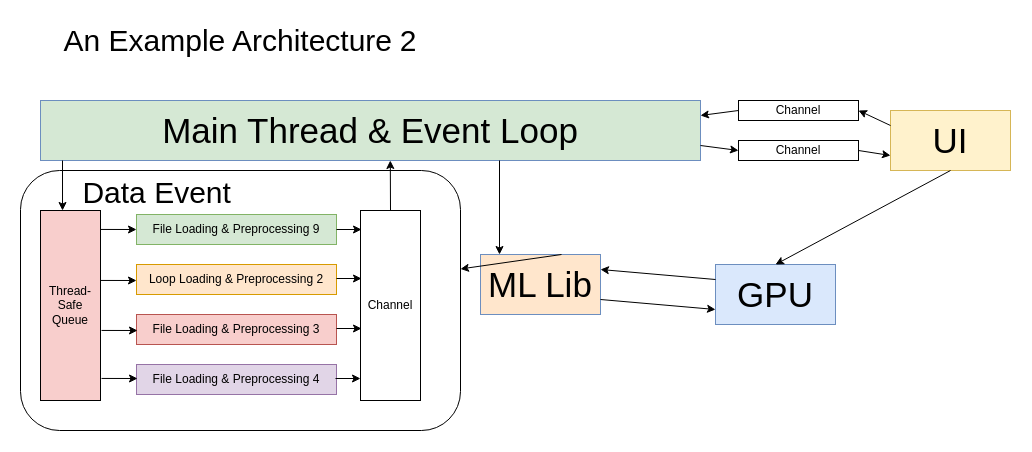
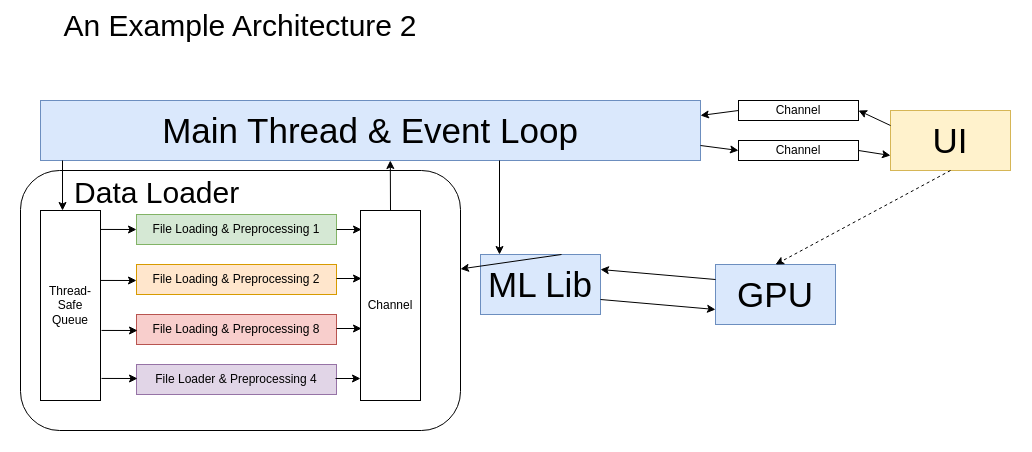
node "An Example Architecture 2": moved (241, 41) -> (241, 26)
node "Main Thread & Event Loop": fillcolor #d5e8d4 -> #dae8fc
edge "UI" -> "GPU": style solid -> dashed
node "File Loading & Preprocessing 9": label "File Loading & Preprocessing 9" -> "File Loading & Preprocessing 1"
node "Loop Loading & Preprocessing 2": label "Loop Loading & Preprocessing 2" -> "File Loading & Preprocessing 2"
node "ML Lib": fillcolor #ffe6cc -> #dae8fc
node "Data Event": label "Data Event" -> "Data Loader"
node "Thread-Safe Queue": fillcolor #f8cecc -> #ffffff
node "File Loading & Preprocessing 3": label "File Loading & Preprocessing 3" -> "File Loading & Preprocessing 8"
node "File Loading & Preprocessing 4": label "File Loading & Preprocessing 4" -> "File Loader & Preprocessing 4"
